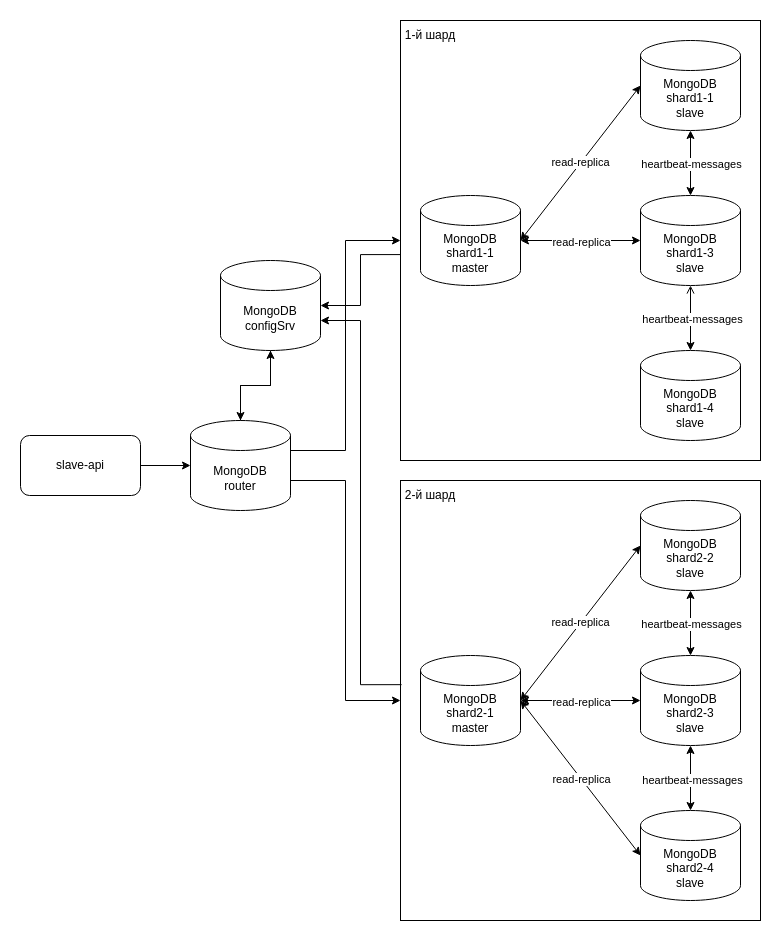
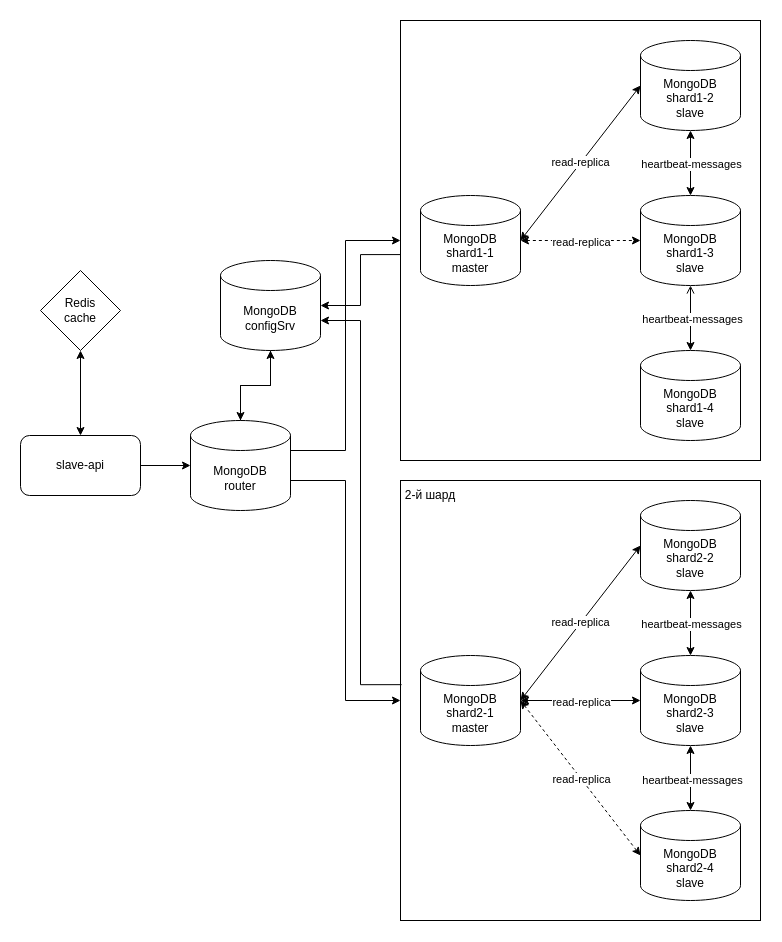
node "1-й шард": removed
node "MongoDB shard1-1 slave": label "MongoDB shard1-1 slave" -> "MongoDB shard1-2 slave"
edge "MongoDB shard1-1 master" -- "MongoDB shard1-3 slave": style solid -> dashed
node "Redis cache": added
edge "Redis cache" -- "slave-api": added
edge "MongoDB shard2-1 master" -- "MongoDB shard2-4 slave": style solid -> dashed
